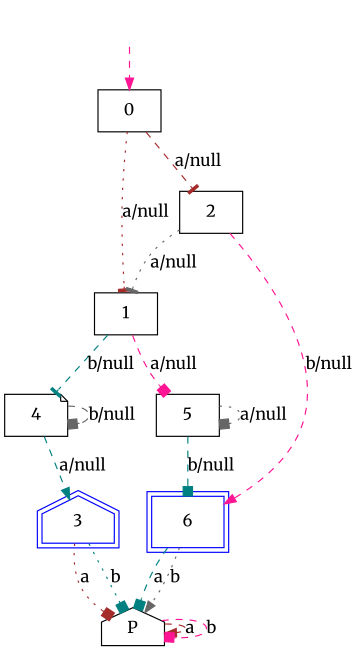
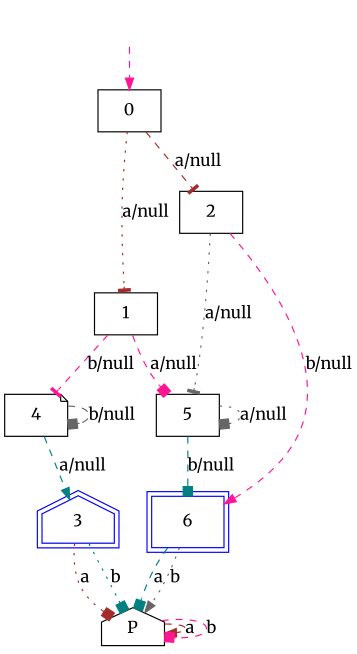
edge "2" -> "1": now "2" -> "5"
edge "1" -> "4": color teal -> deeppink
